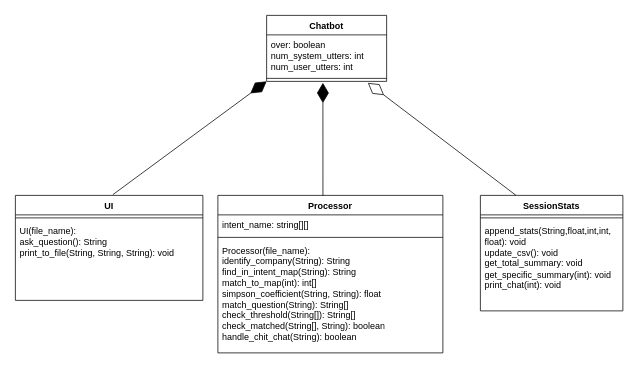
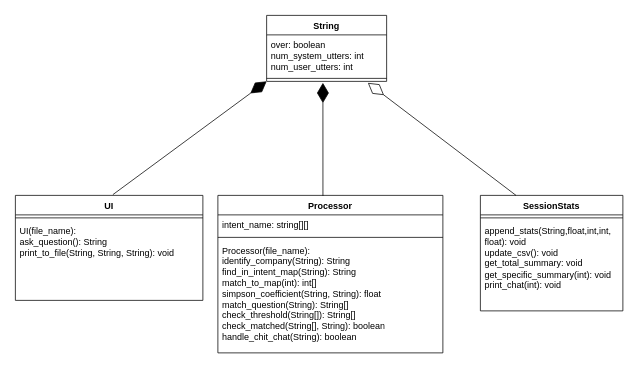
node "Chatbot": label "Chatbot" -> "String"
